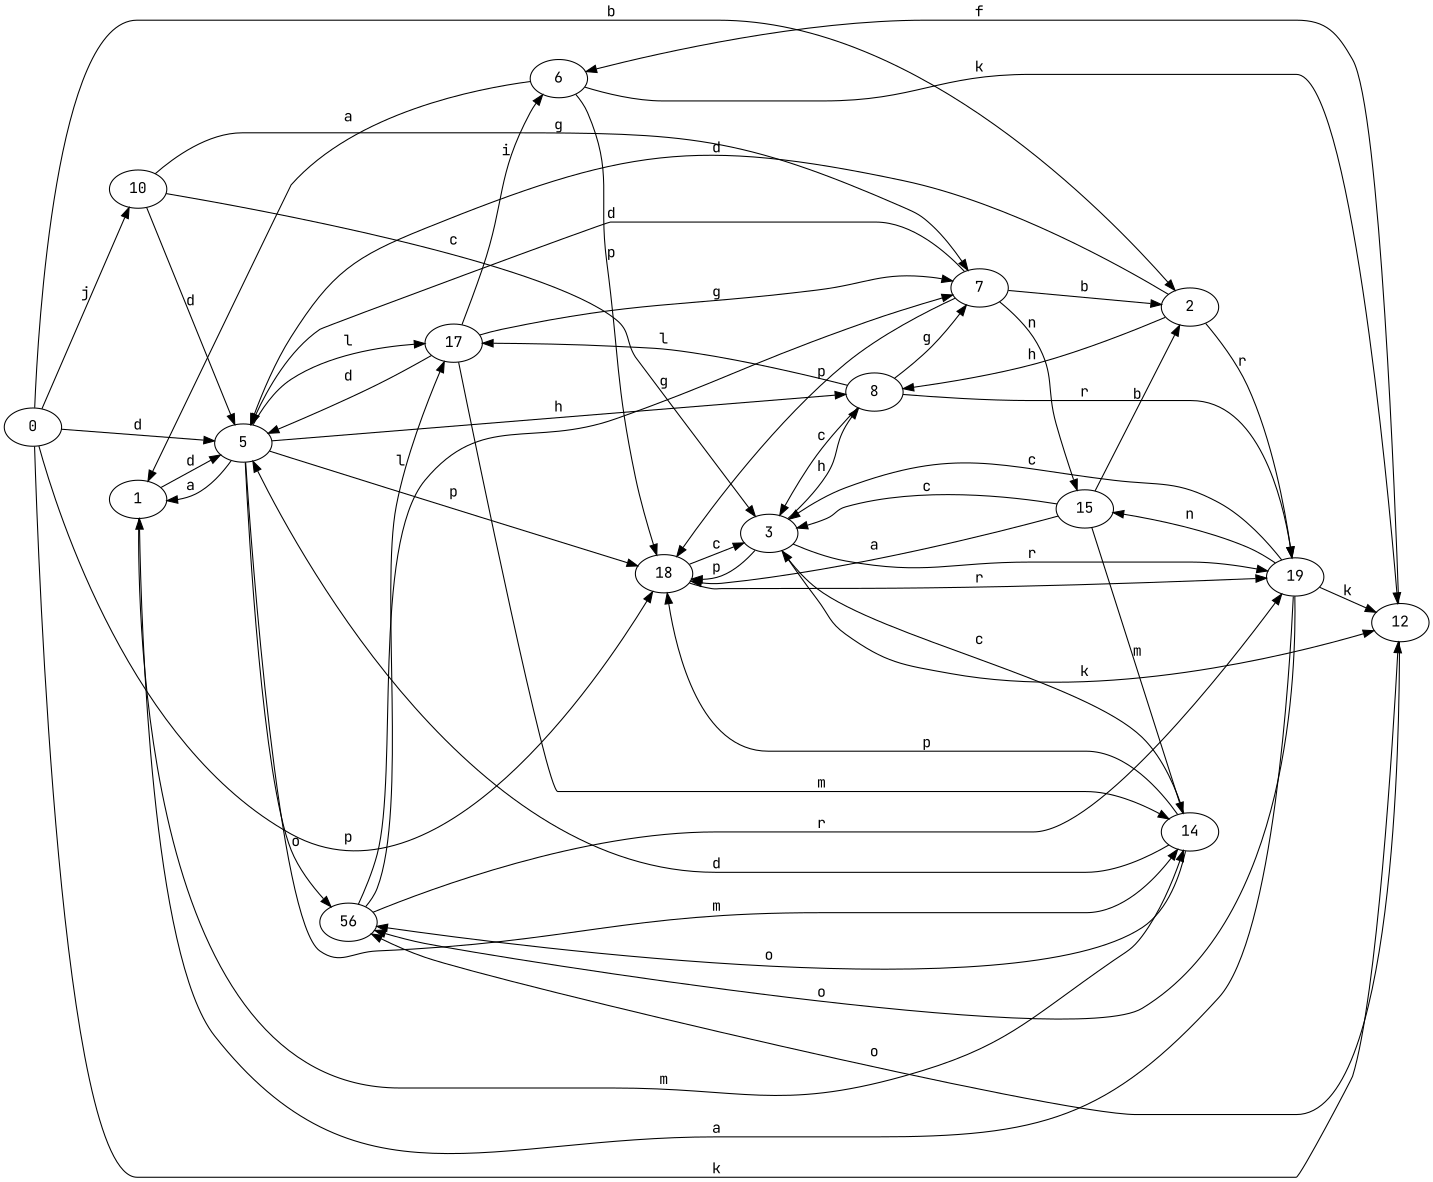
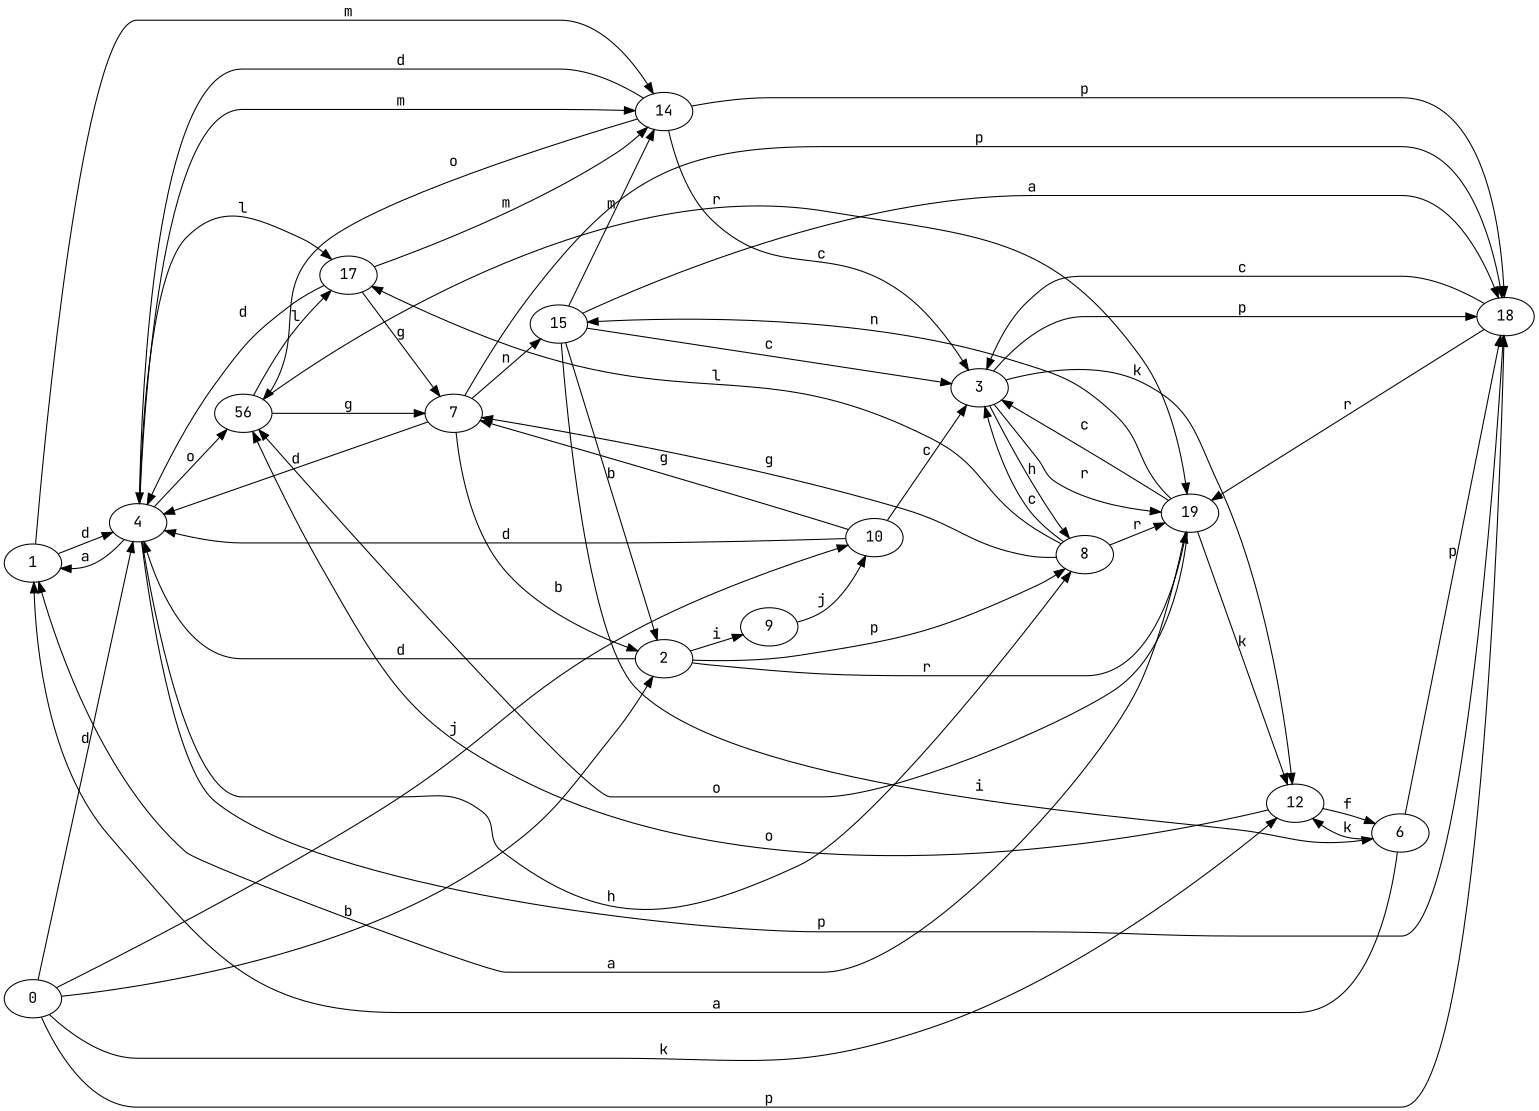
edge "17" -> "6": now "15" -> "6"
edge "2" -> "8": label "h" -> "p"
node "5": label "5" -> "4"
node "9": added
